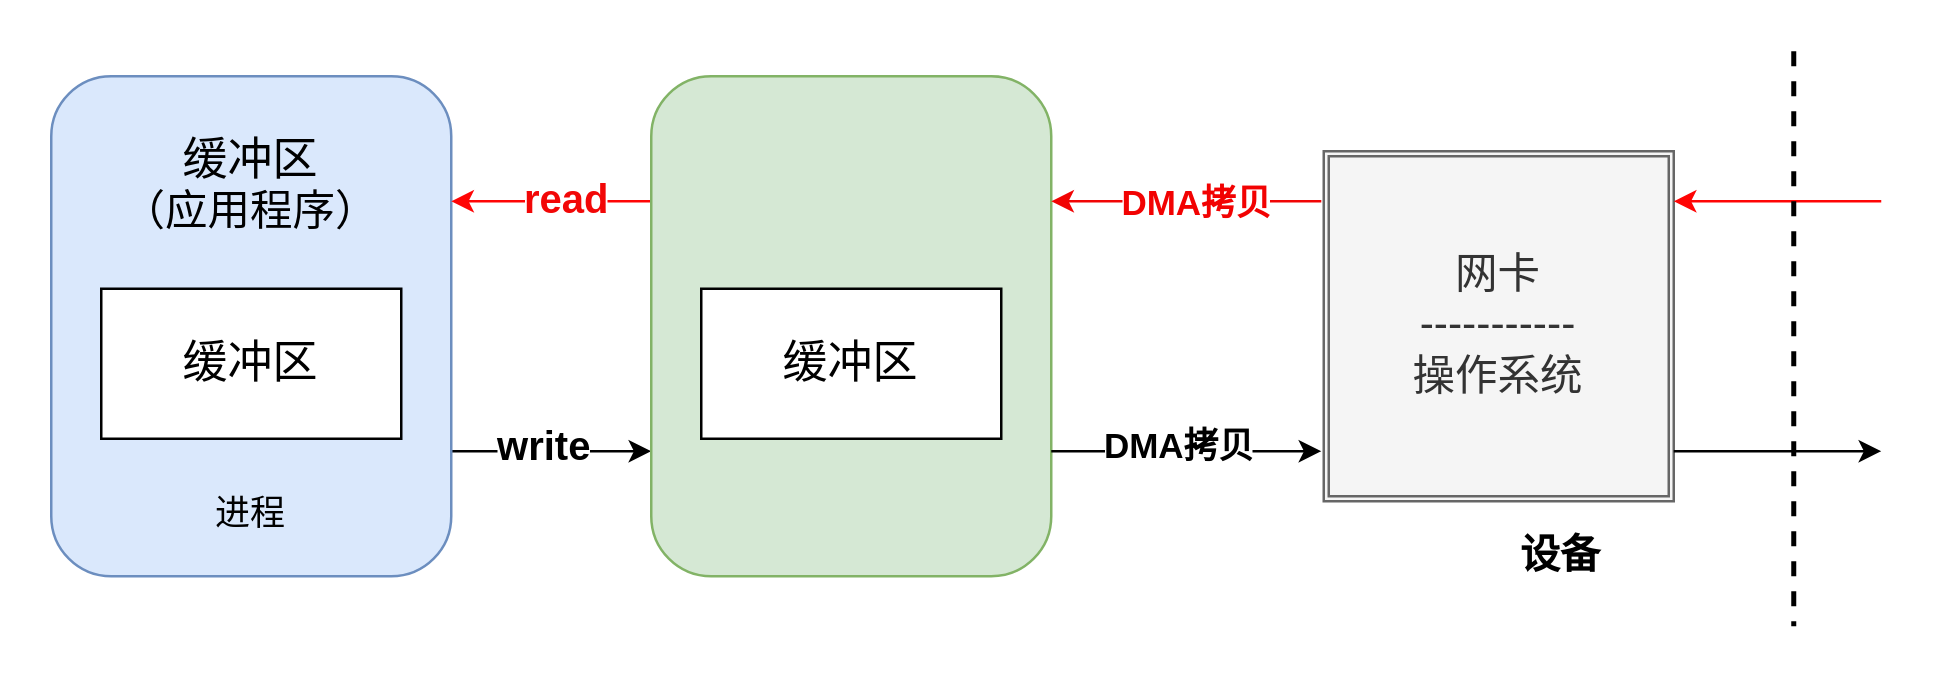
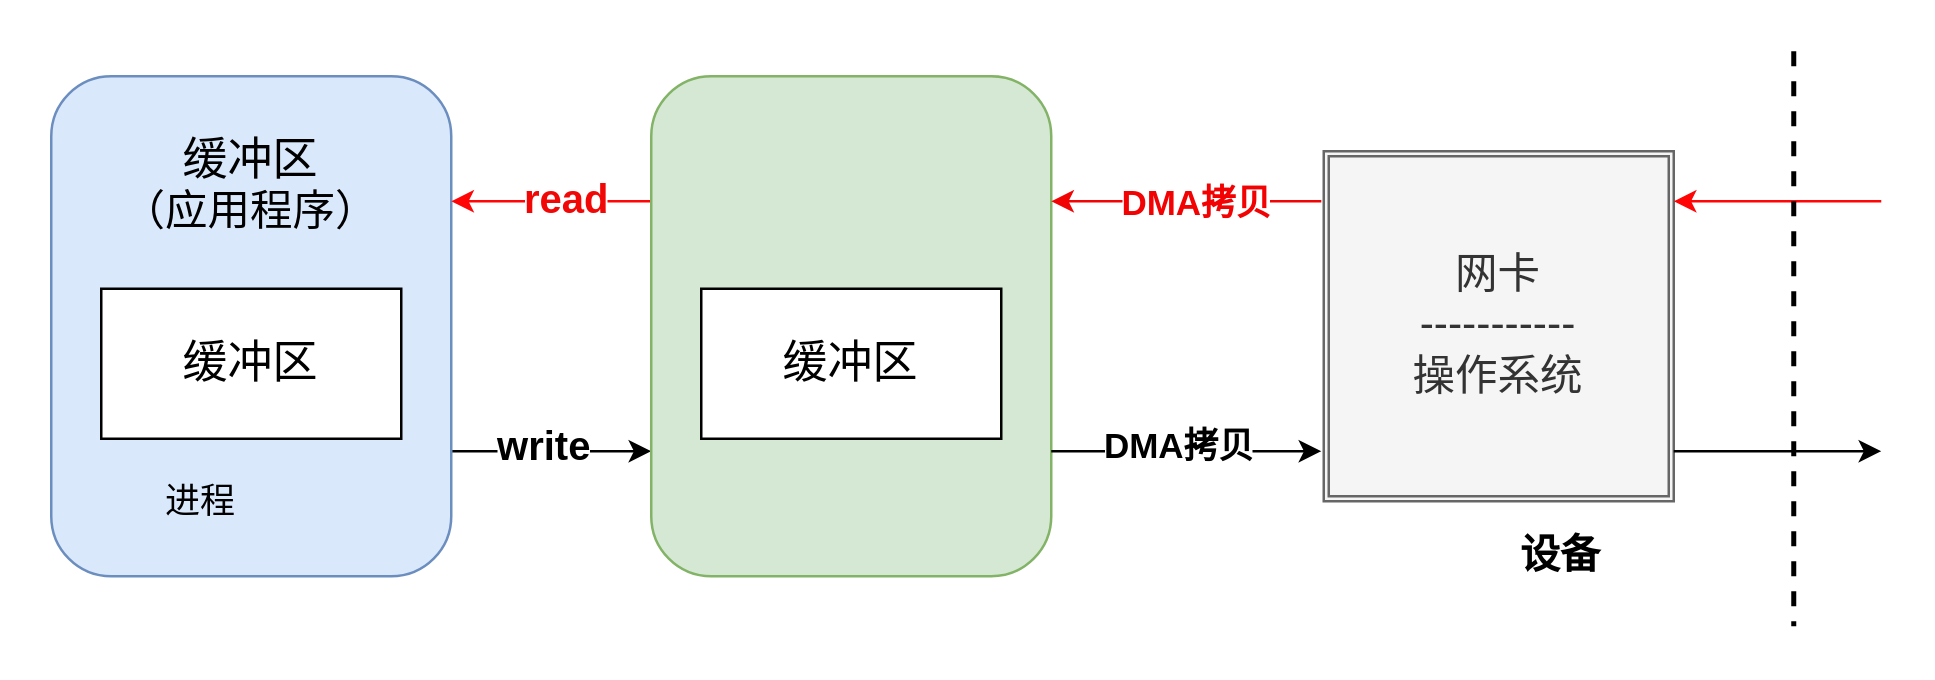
node "进程": moved (251, 514) -> (201, 501)
